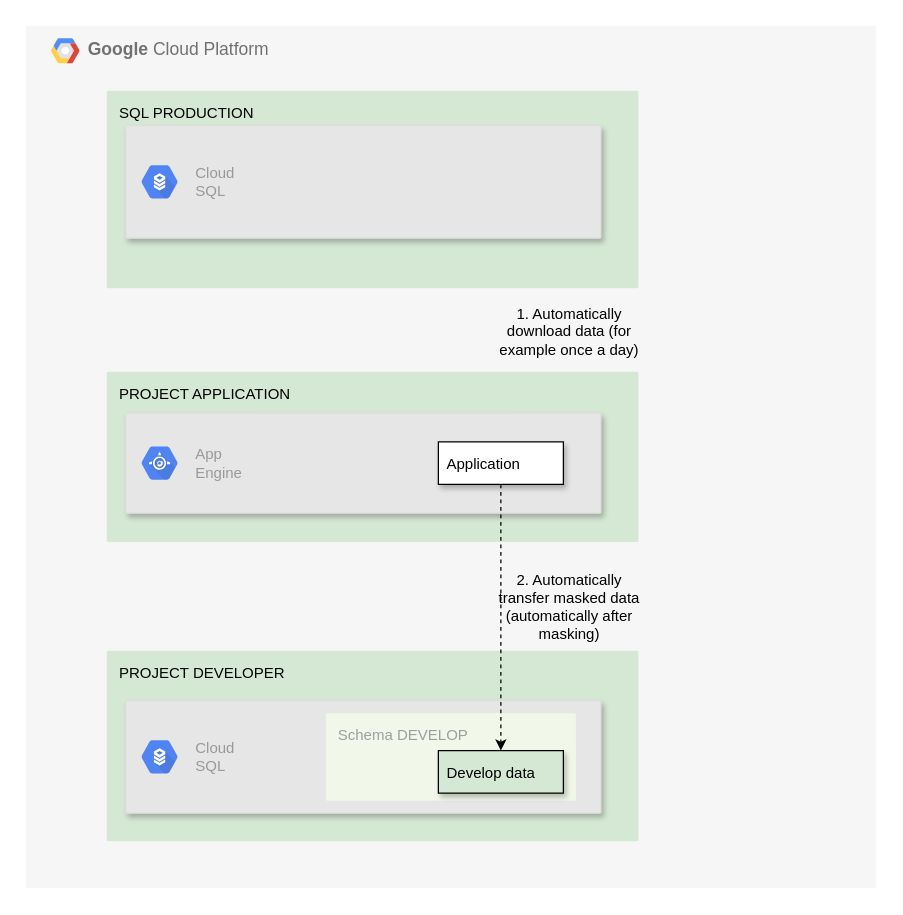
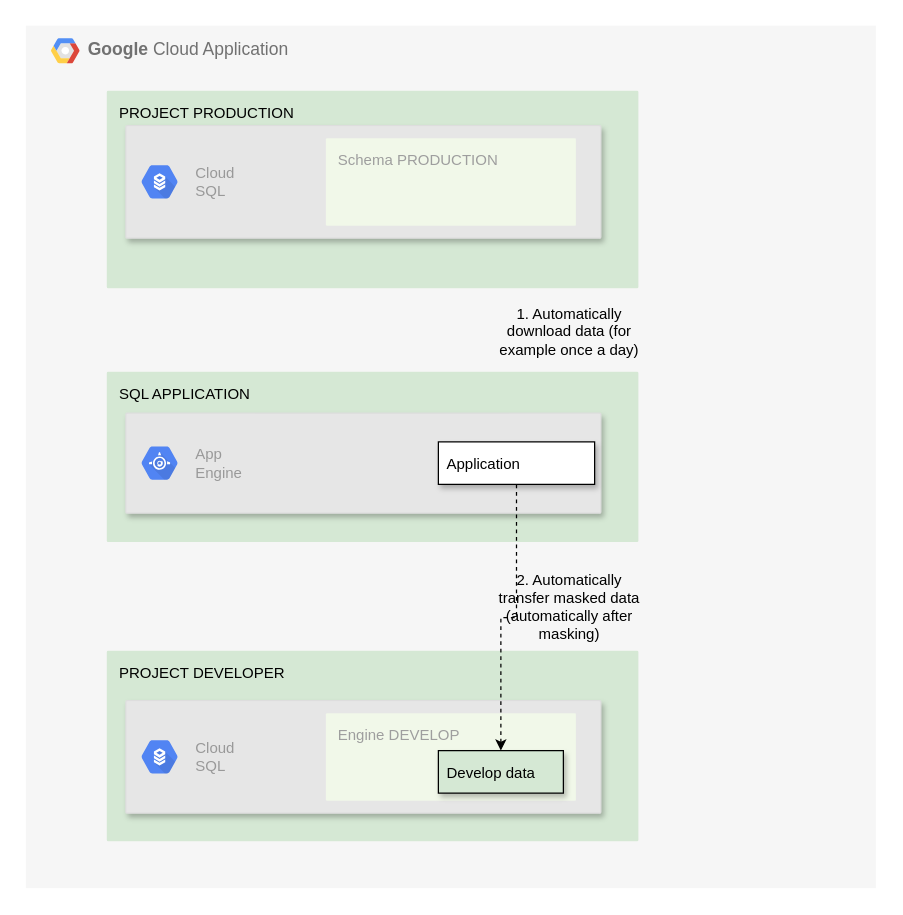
node "Google Cloud Platform": label "Google Cloud Platform" -> "Google Cloud Application"
node "SQL PRODUCTION": label "SQL PRODUCTION" -> "PROJECT PRODUCTION"
node "Schema PRODUCTION": added
node "PROJECT APPLICATION": label "PROJECT APPLICATION" -> "SQL APPLICATION"
node "Application": size 125x43 -> 156x43
node "Schema DEVELOP": label "Schema DEVELOP" -> "Engine DEVELOP"
